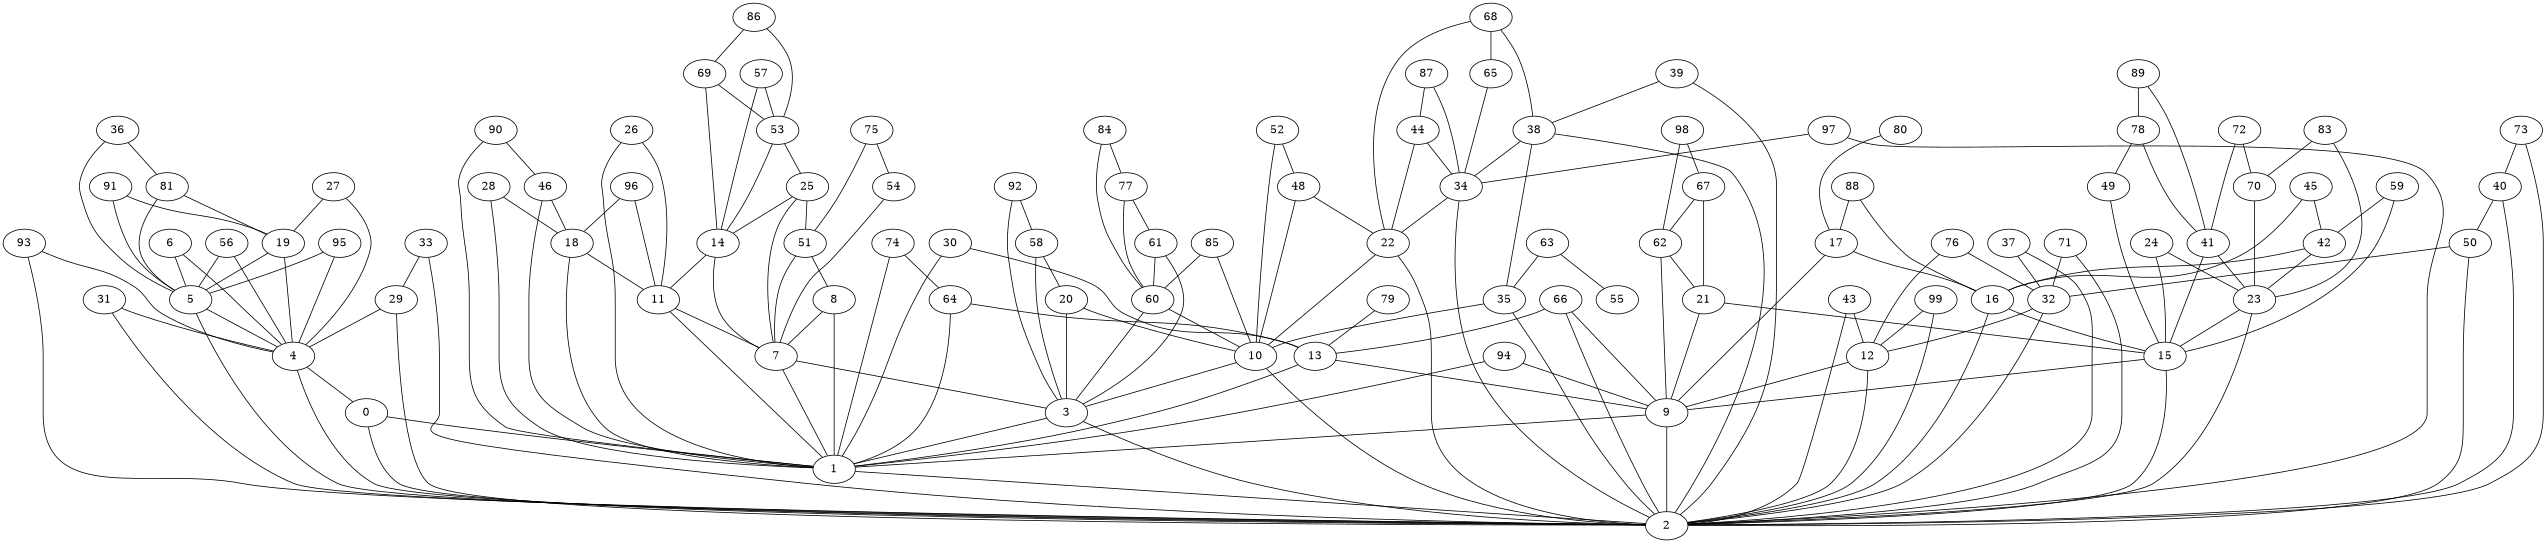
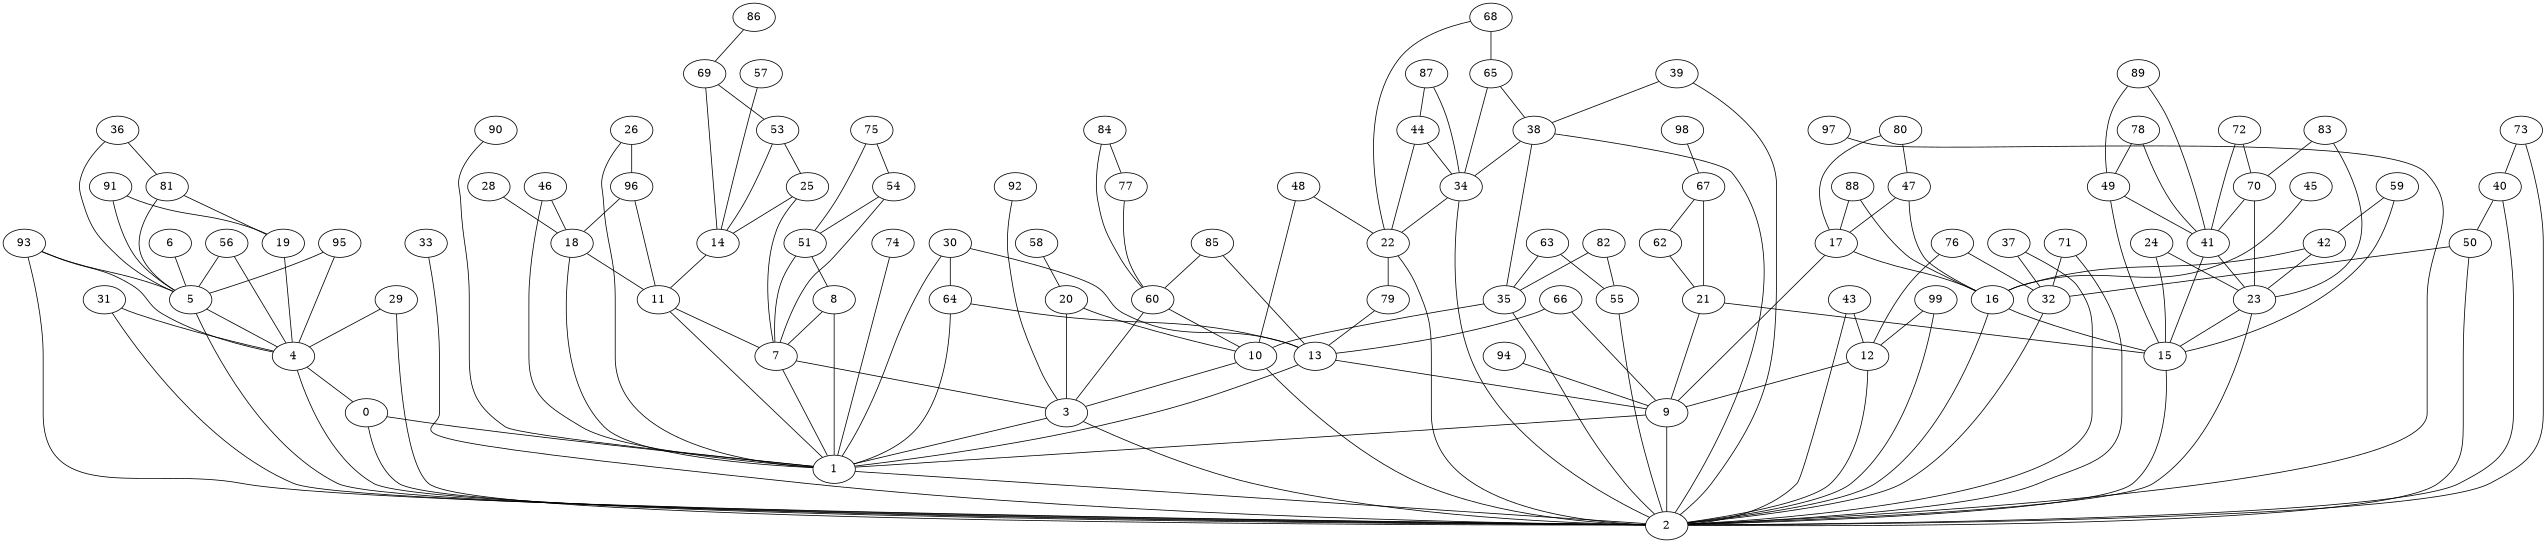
edge "86" -- "53": removed
edge "68" -- "38": now "65" -- "38"
edge "57" -- "53": removed
edge "89" -- "78": now "89" -- "49"
node "52": removed
edge "90" -- "46": removed
edge "97" -- "34": removed
node "27": removed
edge "98" -- "62": removed
node "47": added
edge "26" -- "11": now "26" -- "96"
edge "25" -- "51": now "54" -- "51"
edge "92" -- "58": removed
edge "49" -- "41": added
edge "70" -- "41": added
edge "45" -- "42": removed
node "61": removed
node "82": added
edge "19" -- "5": now "93" -- "5"
edge "33" -- "29": removed
edge "74" -- "64": now "30" -- "64"
edge "6" -- "4": removed
edge "85" -- "10": now "85" -- "13"
edge "22" -- "10": now "22" -- "79"
edge "14" -- "7": removed
edge "62" -- "9": removed
edge "58" -- "3": removed
edge "32" -- "12": removed
edge "15" -- "9": removed
edge "66" -- "2": now "55" -- "2"
edge "94" -- "1": removed
edge "28" -- "1": removed
